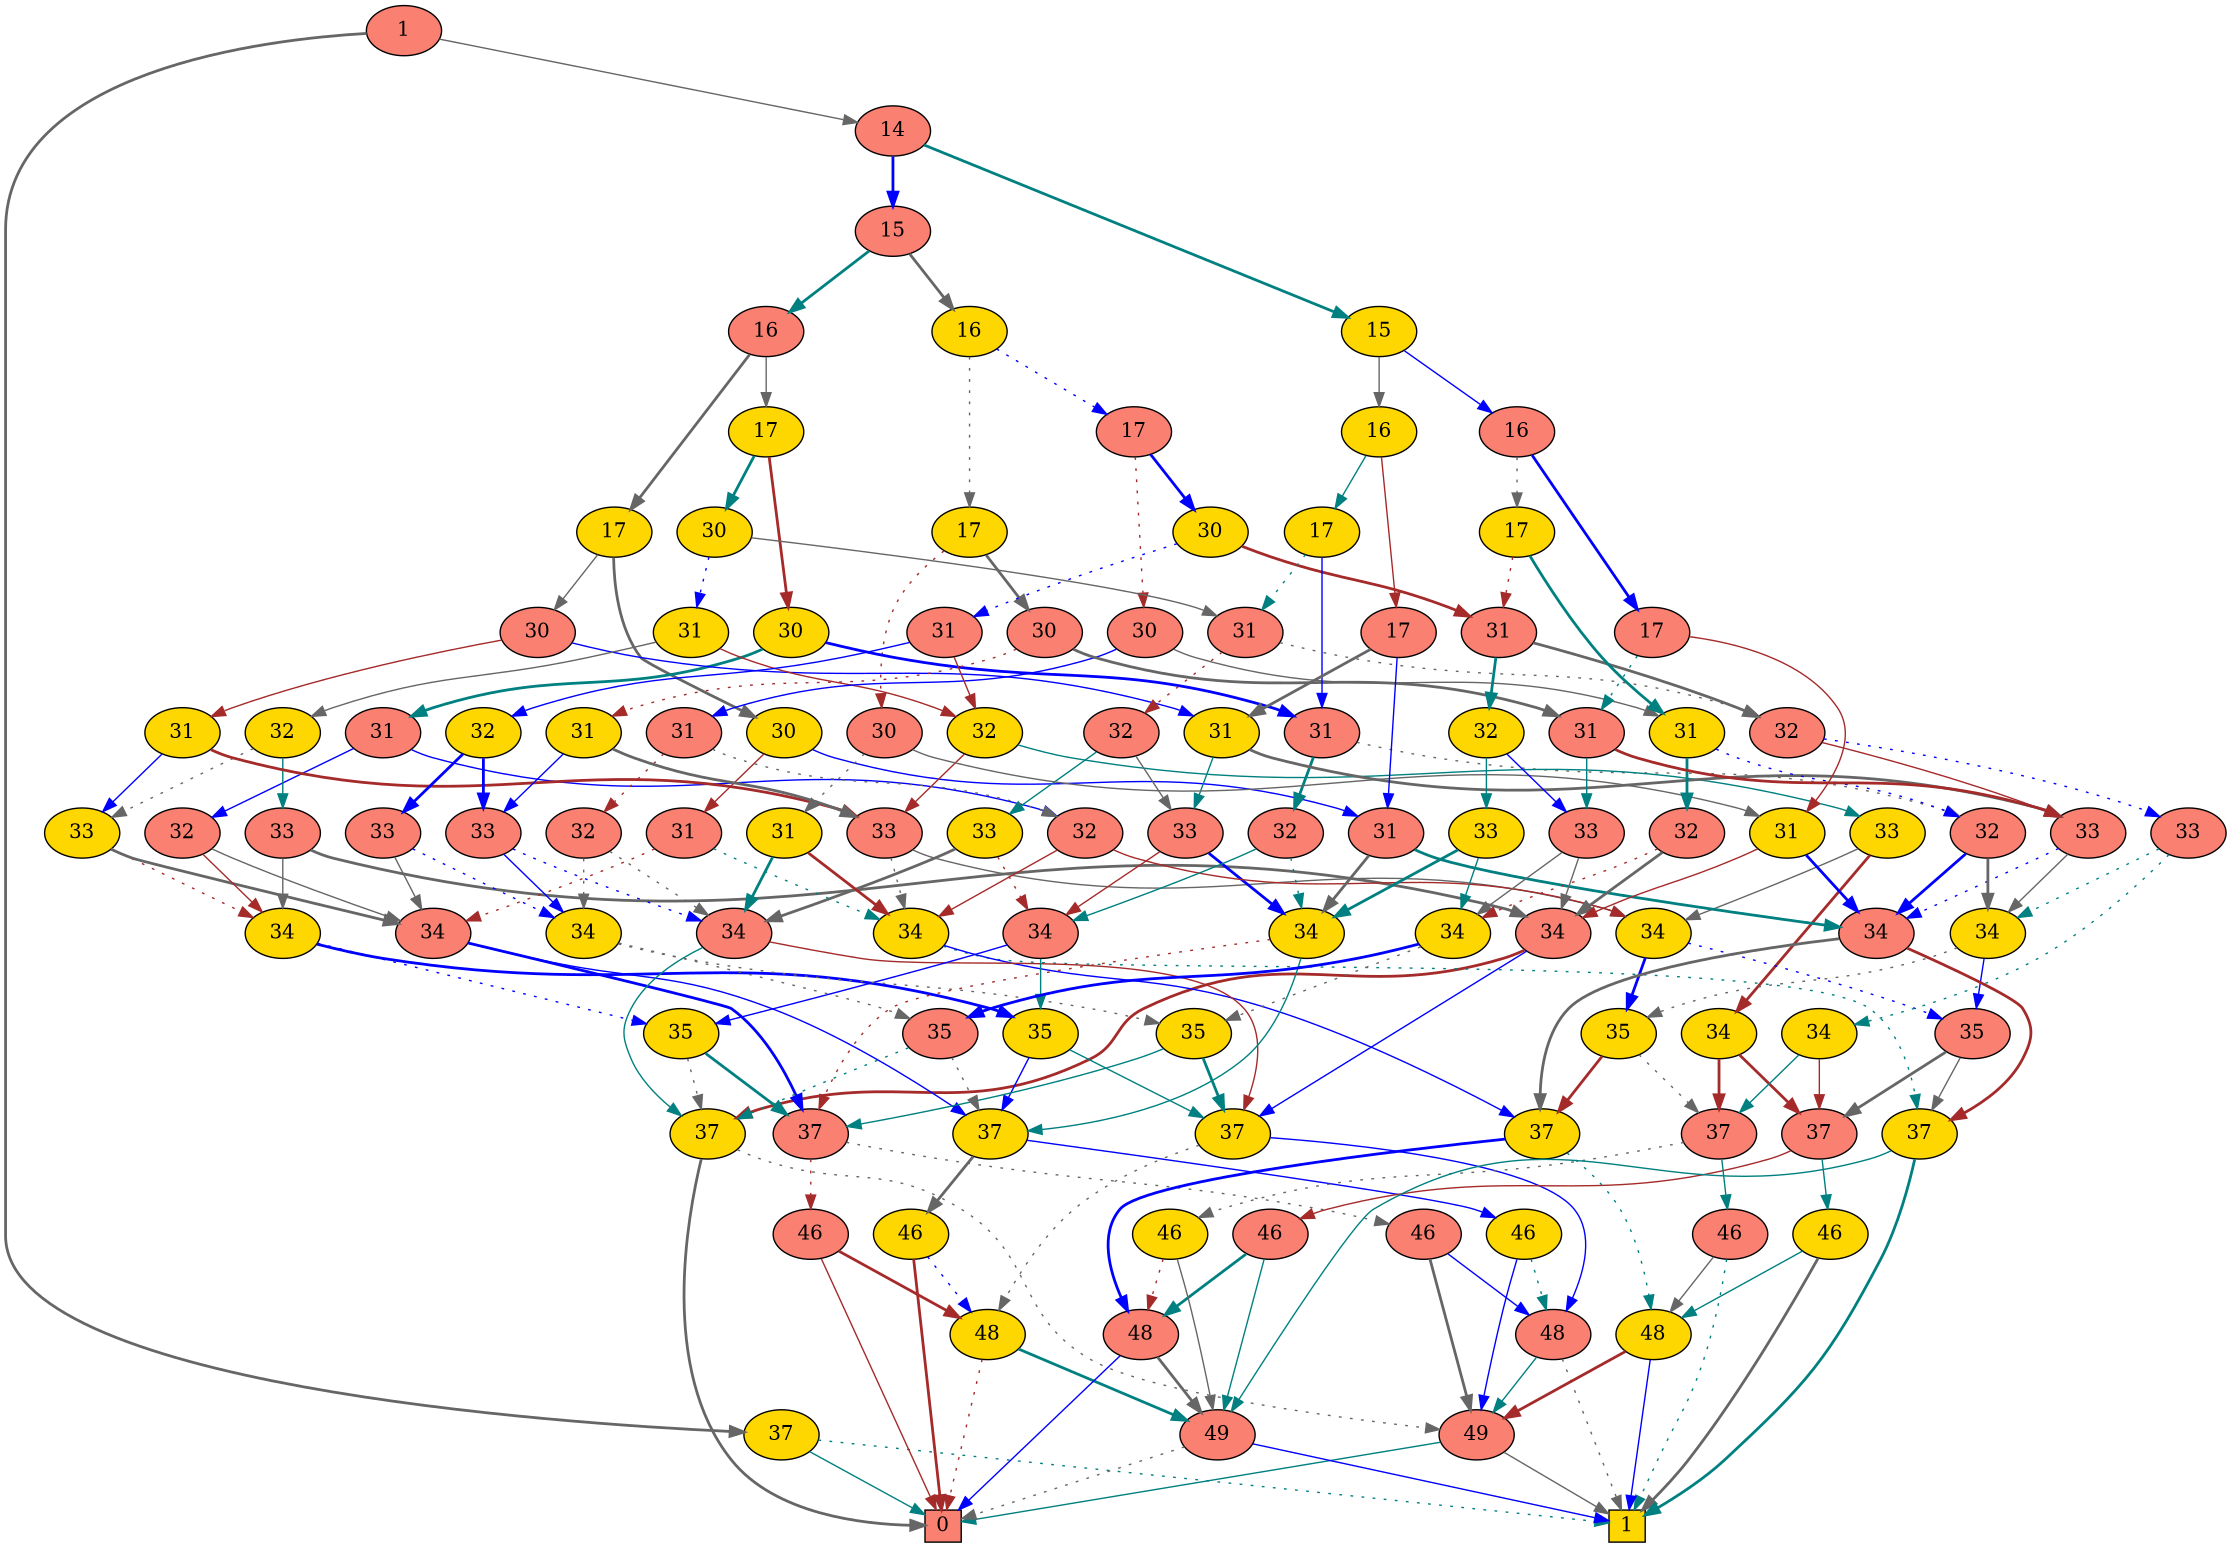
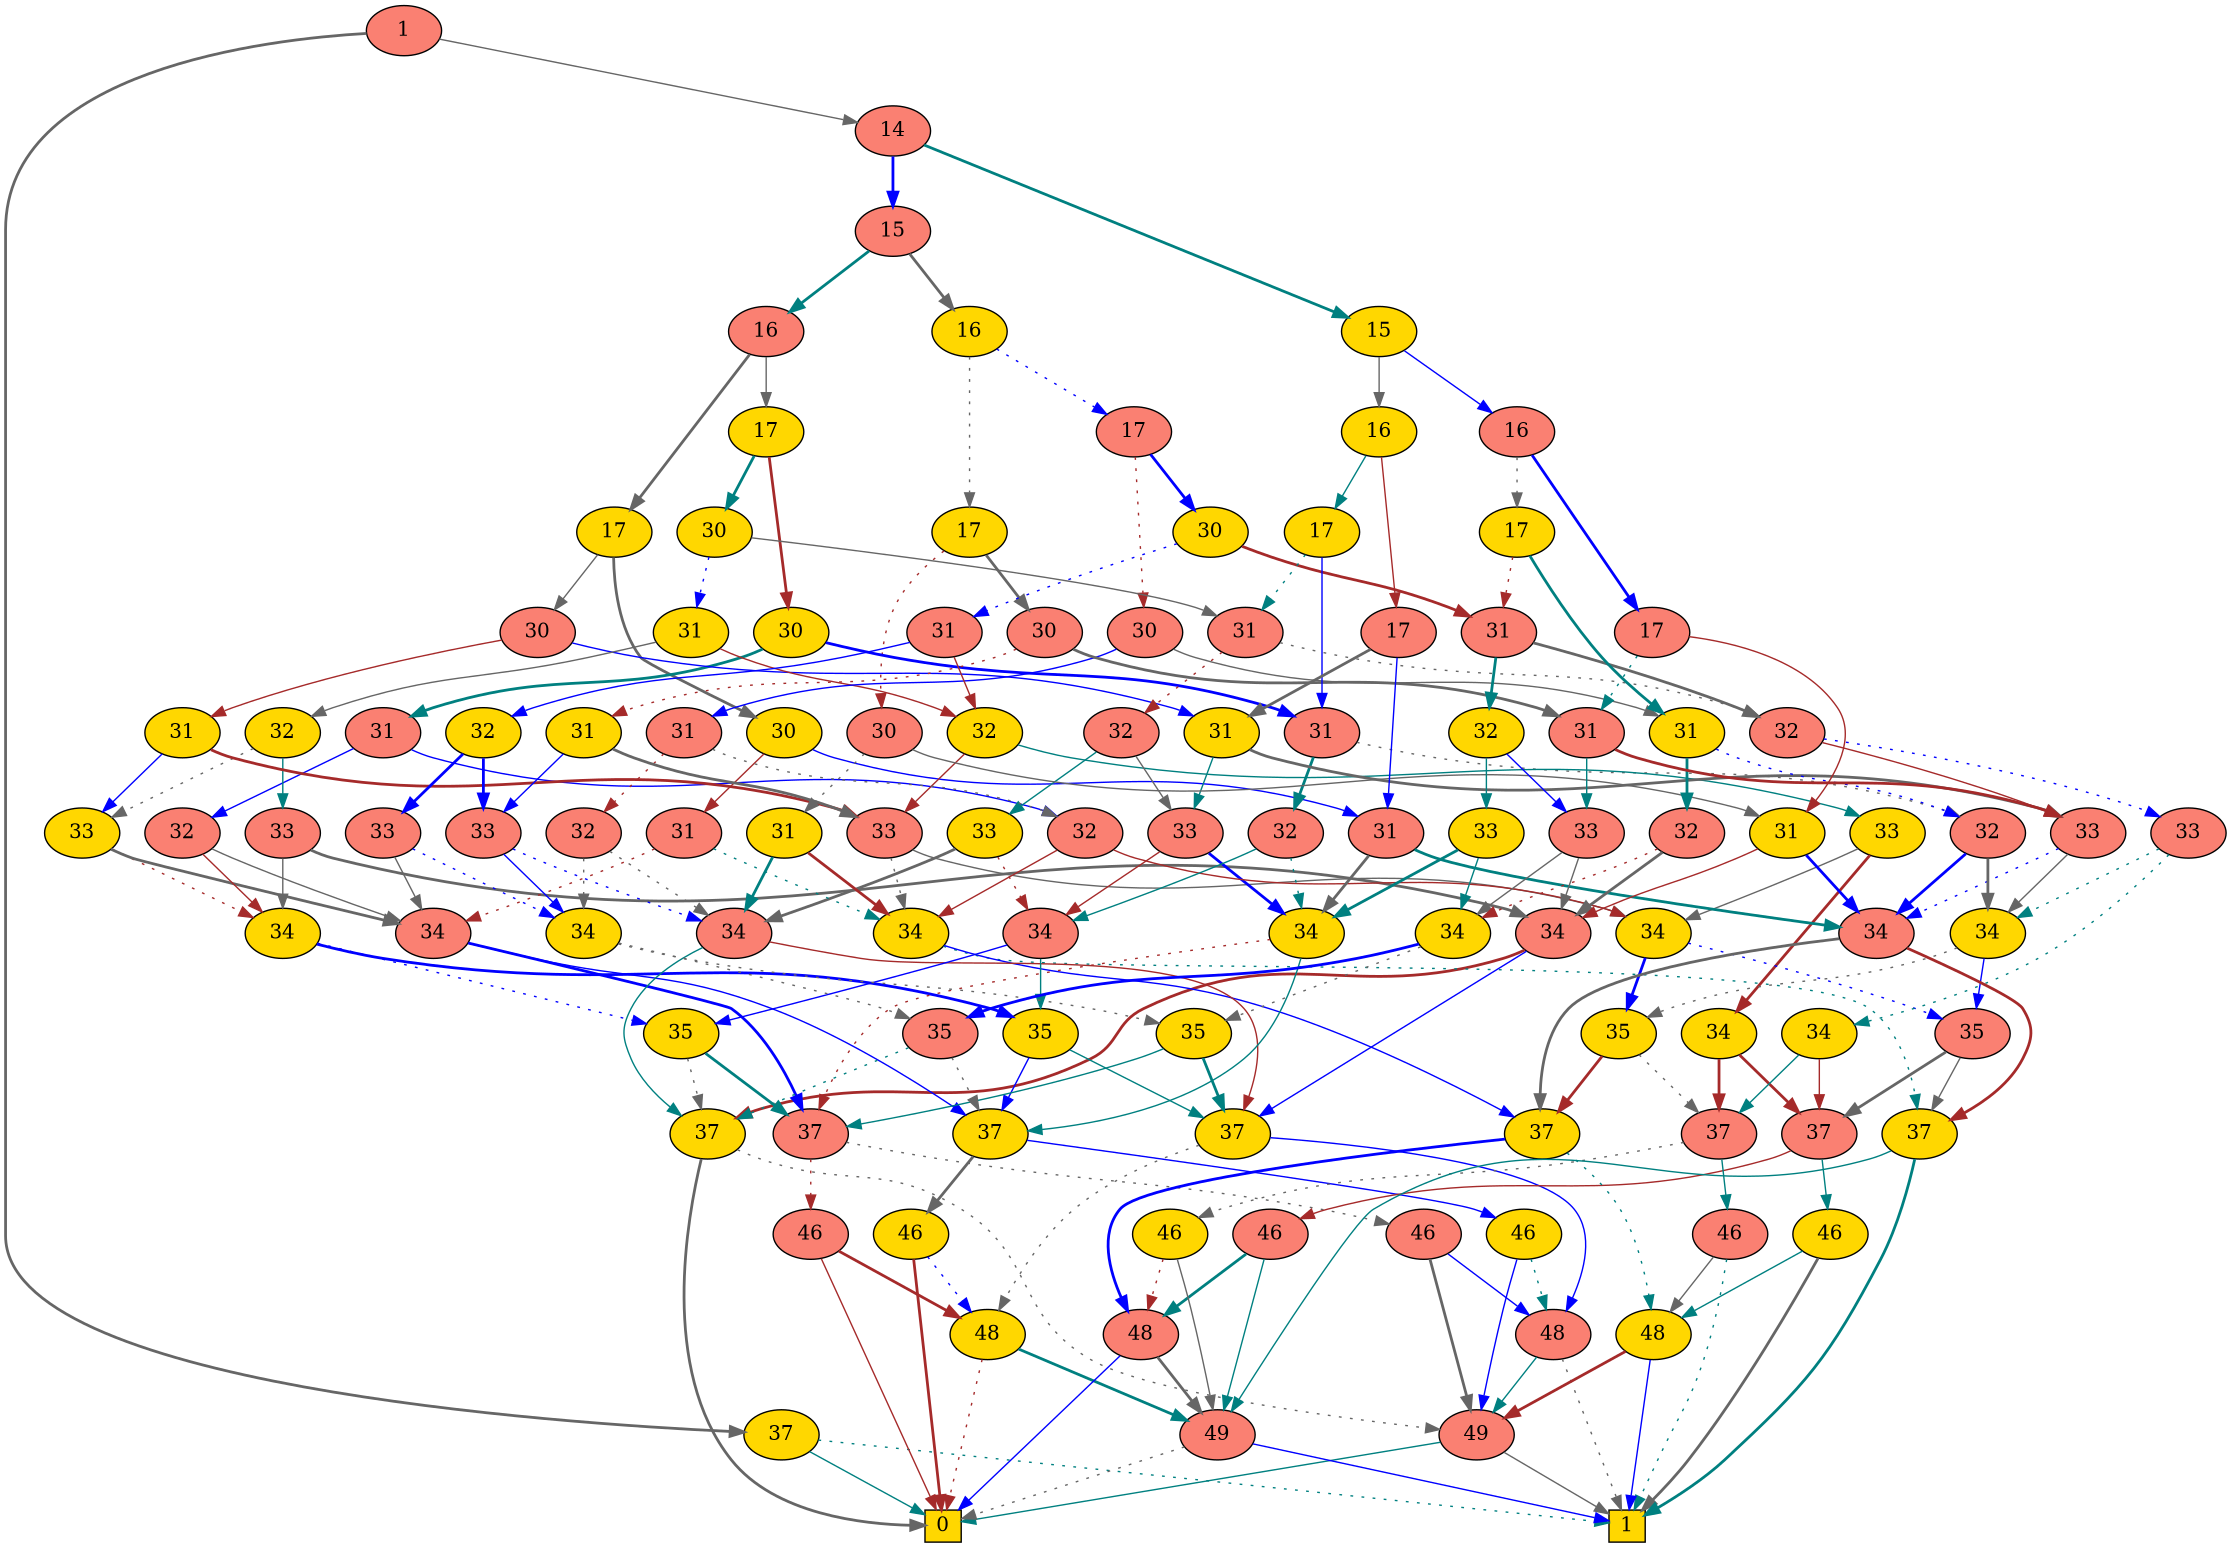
node "0": fillcolor salmon -> gold
